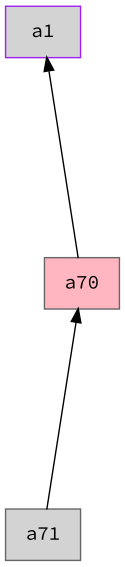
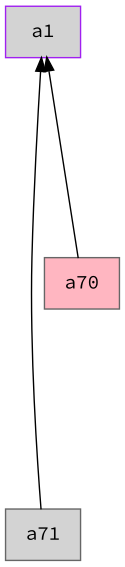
edge "a71" -> "a70": now "a71" -> "a1"
